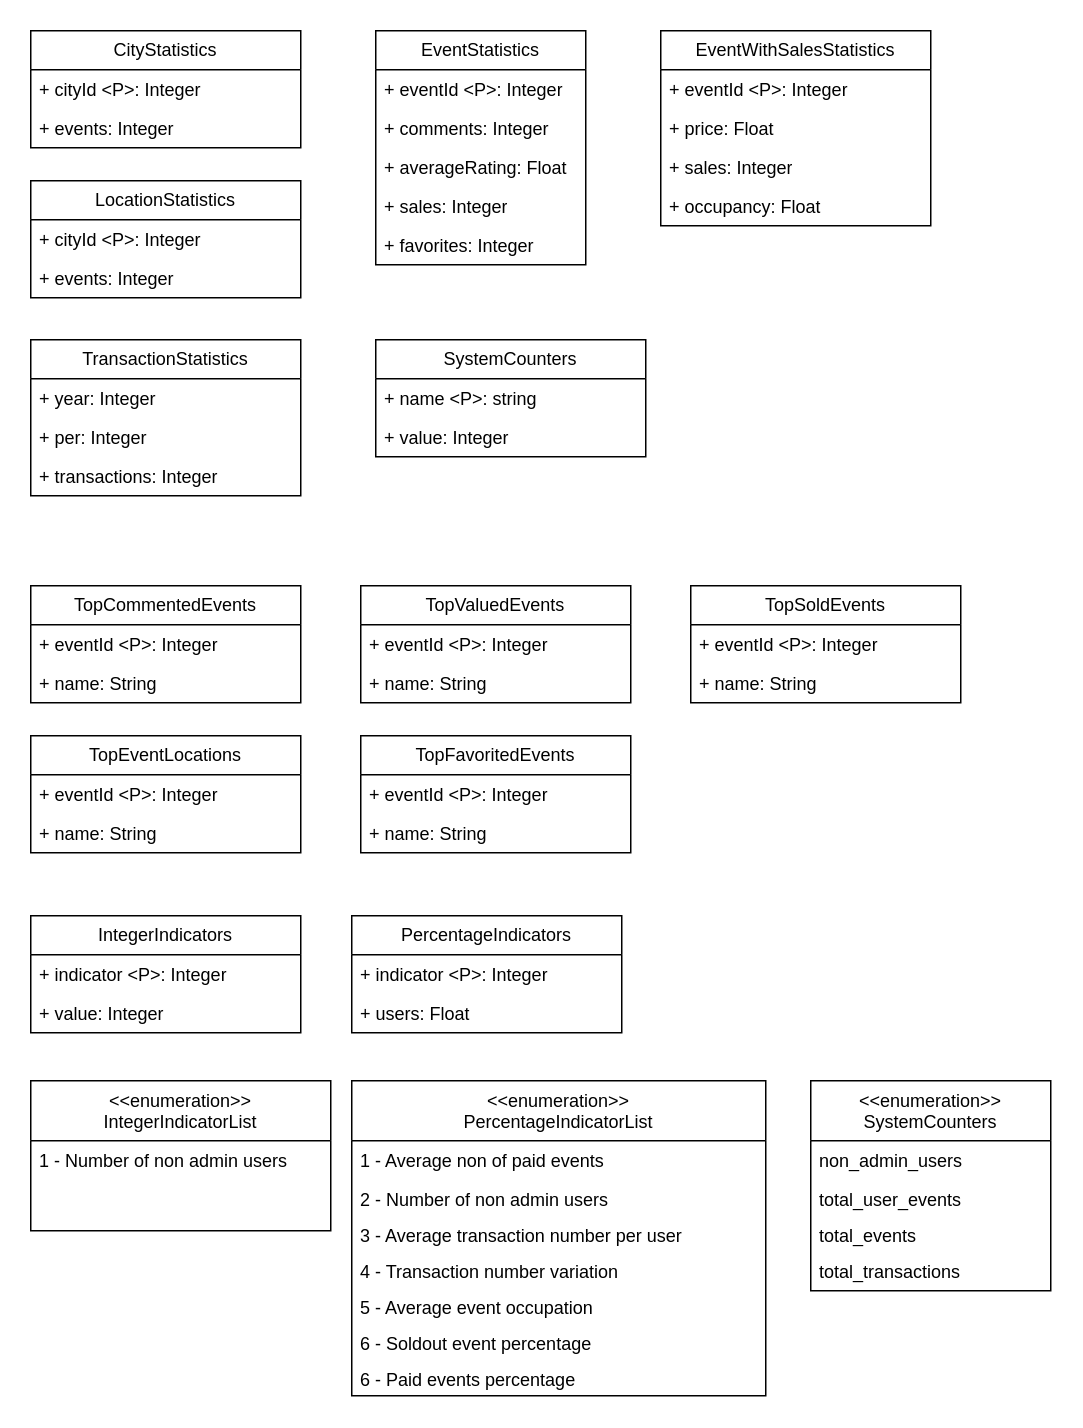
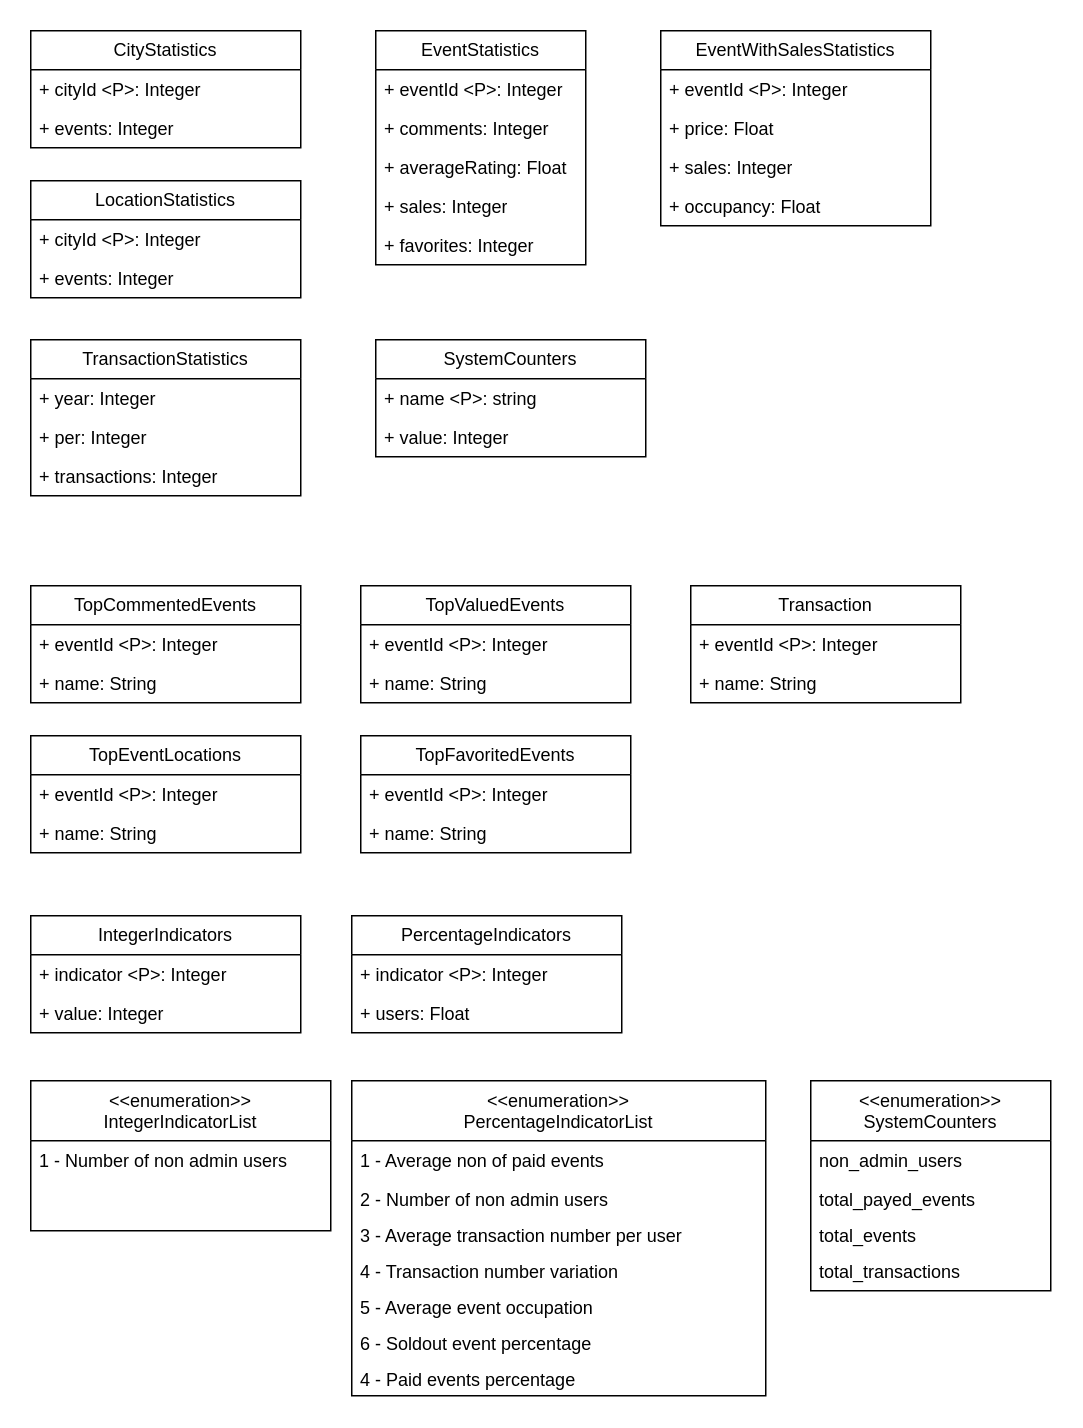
node "TopSoldEvents": label "TopSoldEvents" -> "Transaction"
node "total_user_events": label "total_user_events" -> "total_payed_events"
node "6 - Paid events percentage": label "6 - Paid events percentage" -> "4 - Paid events percentage"
